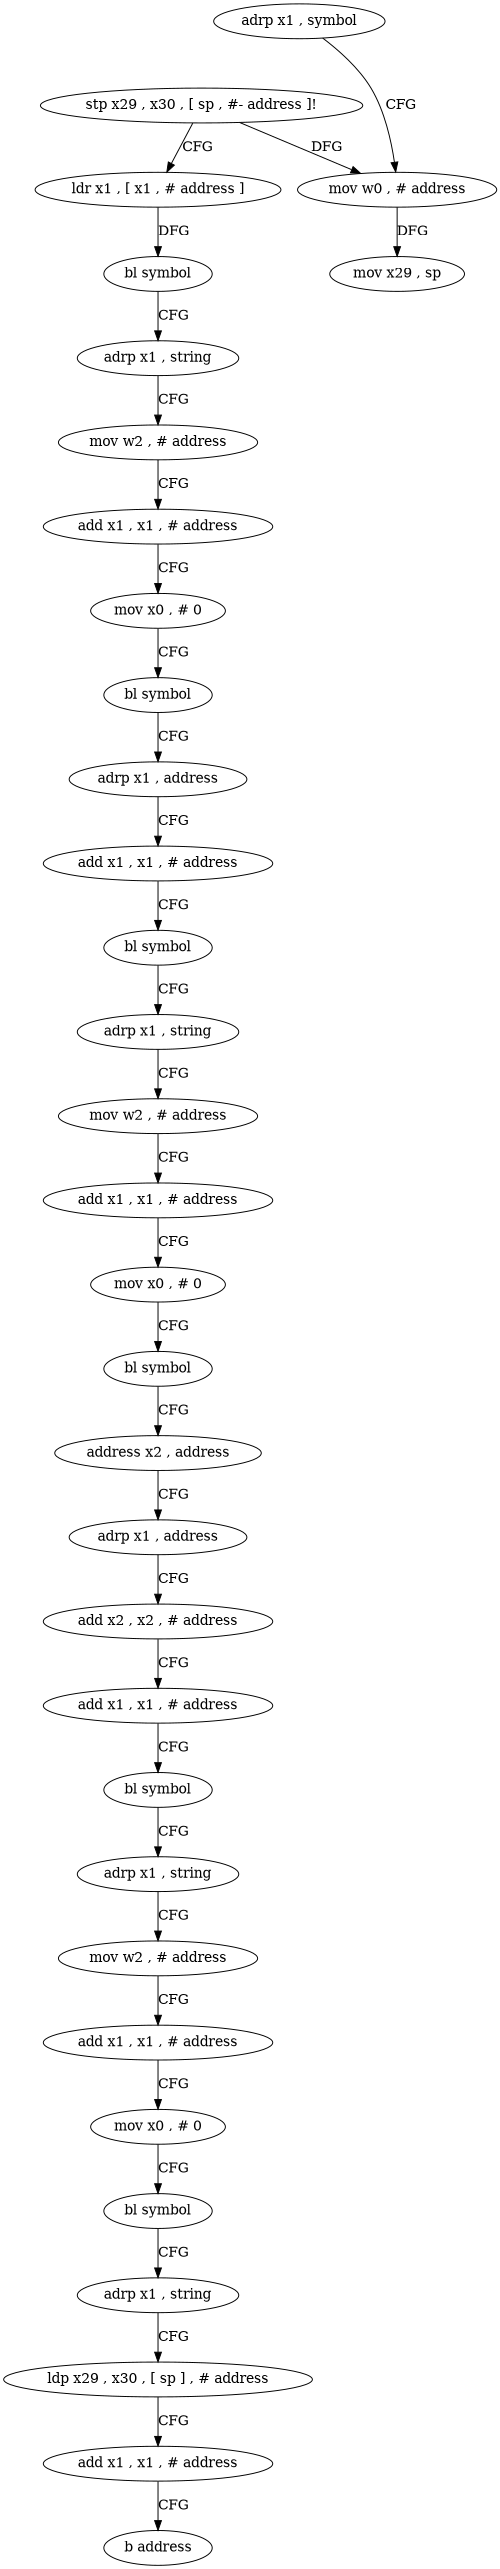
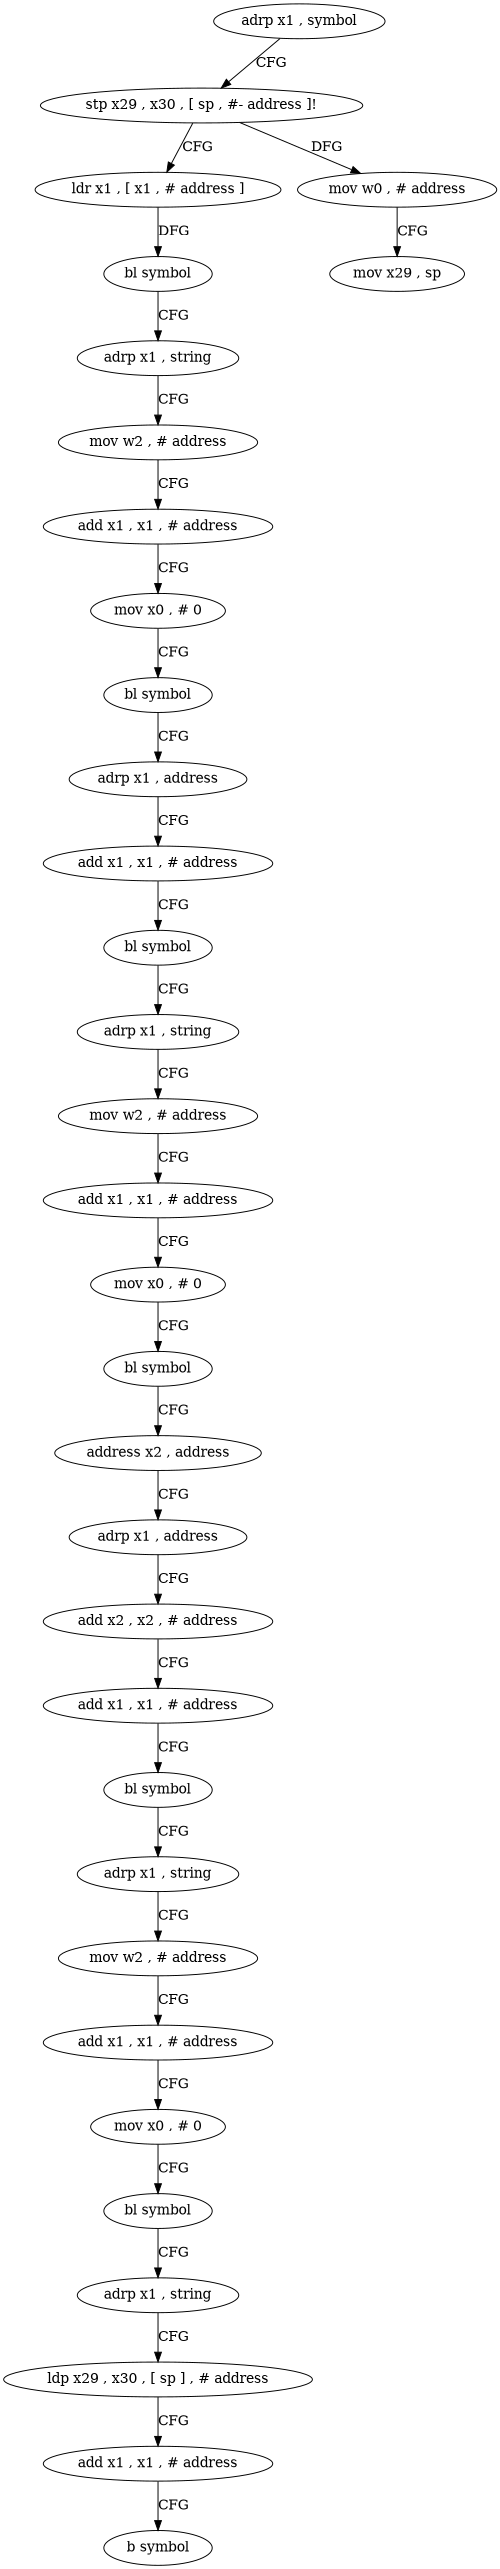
edge "adrp x1 , symbol" -> "mov w0 , # address": now "adrp x1 , symbol" -> "stp x29 , x30 , [ sp , #- address ]!"
edge "mov w0 , # address" -> "mov x29 , sp": label "DFG" -> "CFG"
node "b address": label "b address" -> "b symbol"
